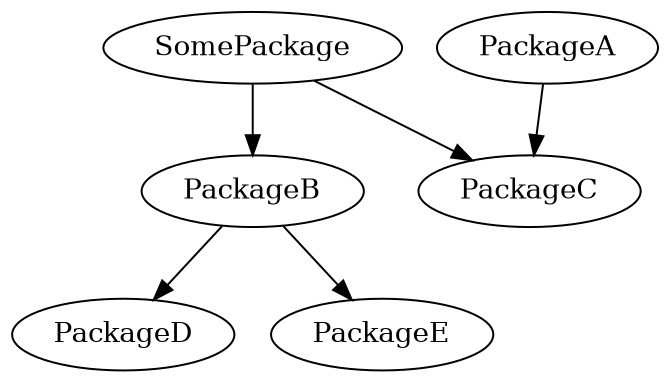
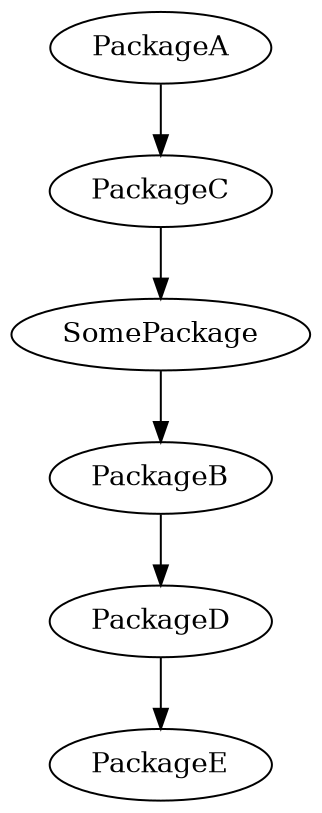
edge "SomePackage" -> "PackageC": reversed
edge "PackageB" -> "PackageE": now "PackageD" -> "PackageE"
